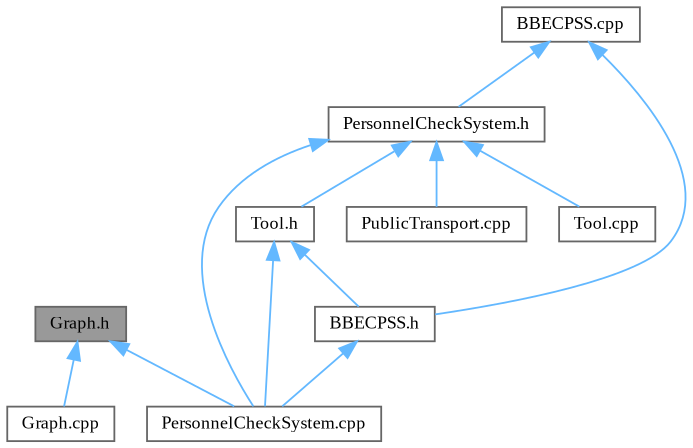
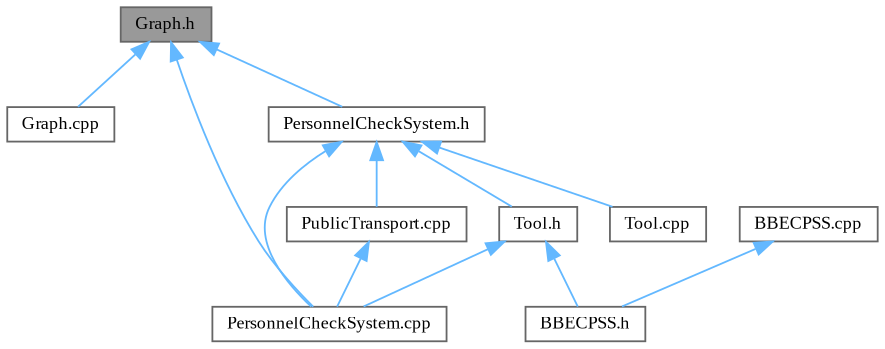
edge "PersonnelCheckSystem.h" -> "BBECPSS.cpp": now "PersonnelCheckSystem.h" -> "Graph.h"
edge "PersonnelCheckSystem.cpp" -> "BBECPSS.h": now "PersonnelCheckSystem.cpp" -> "PublicTransport.cpp"
